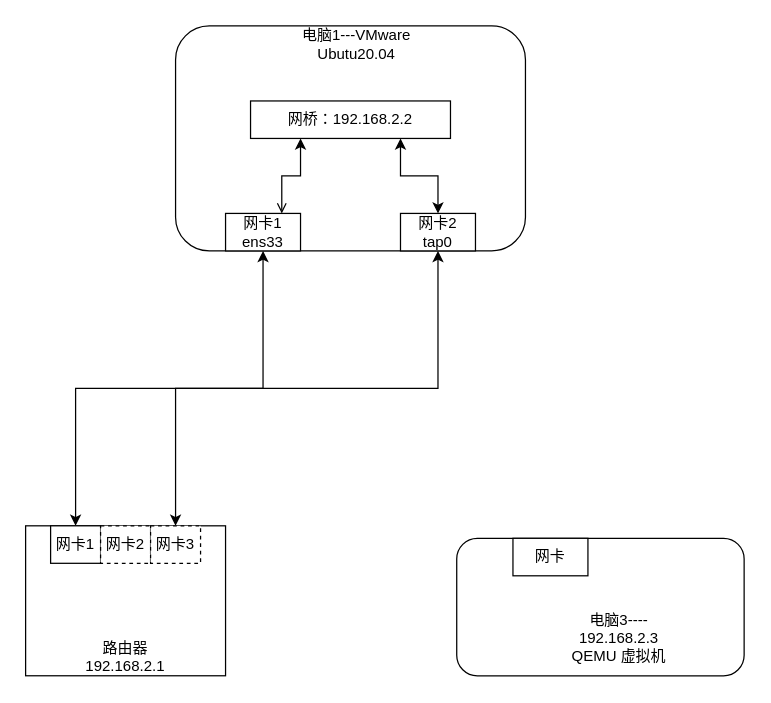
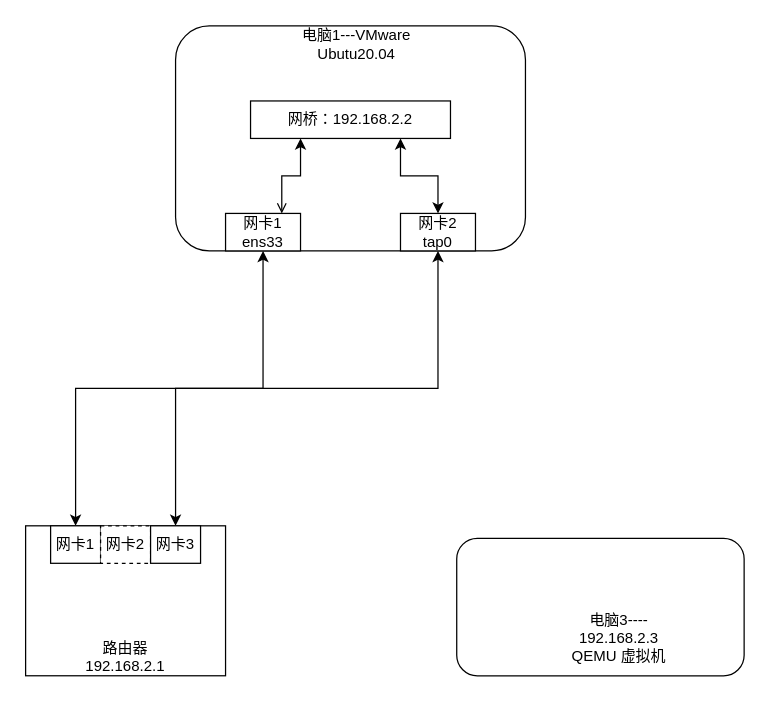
node "网卡3": style dashed -> solid
node "网卡": removed
